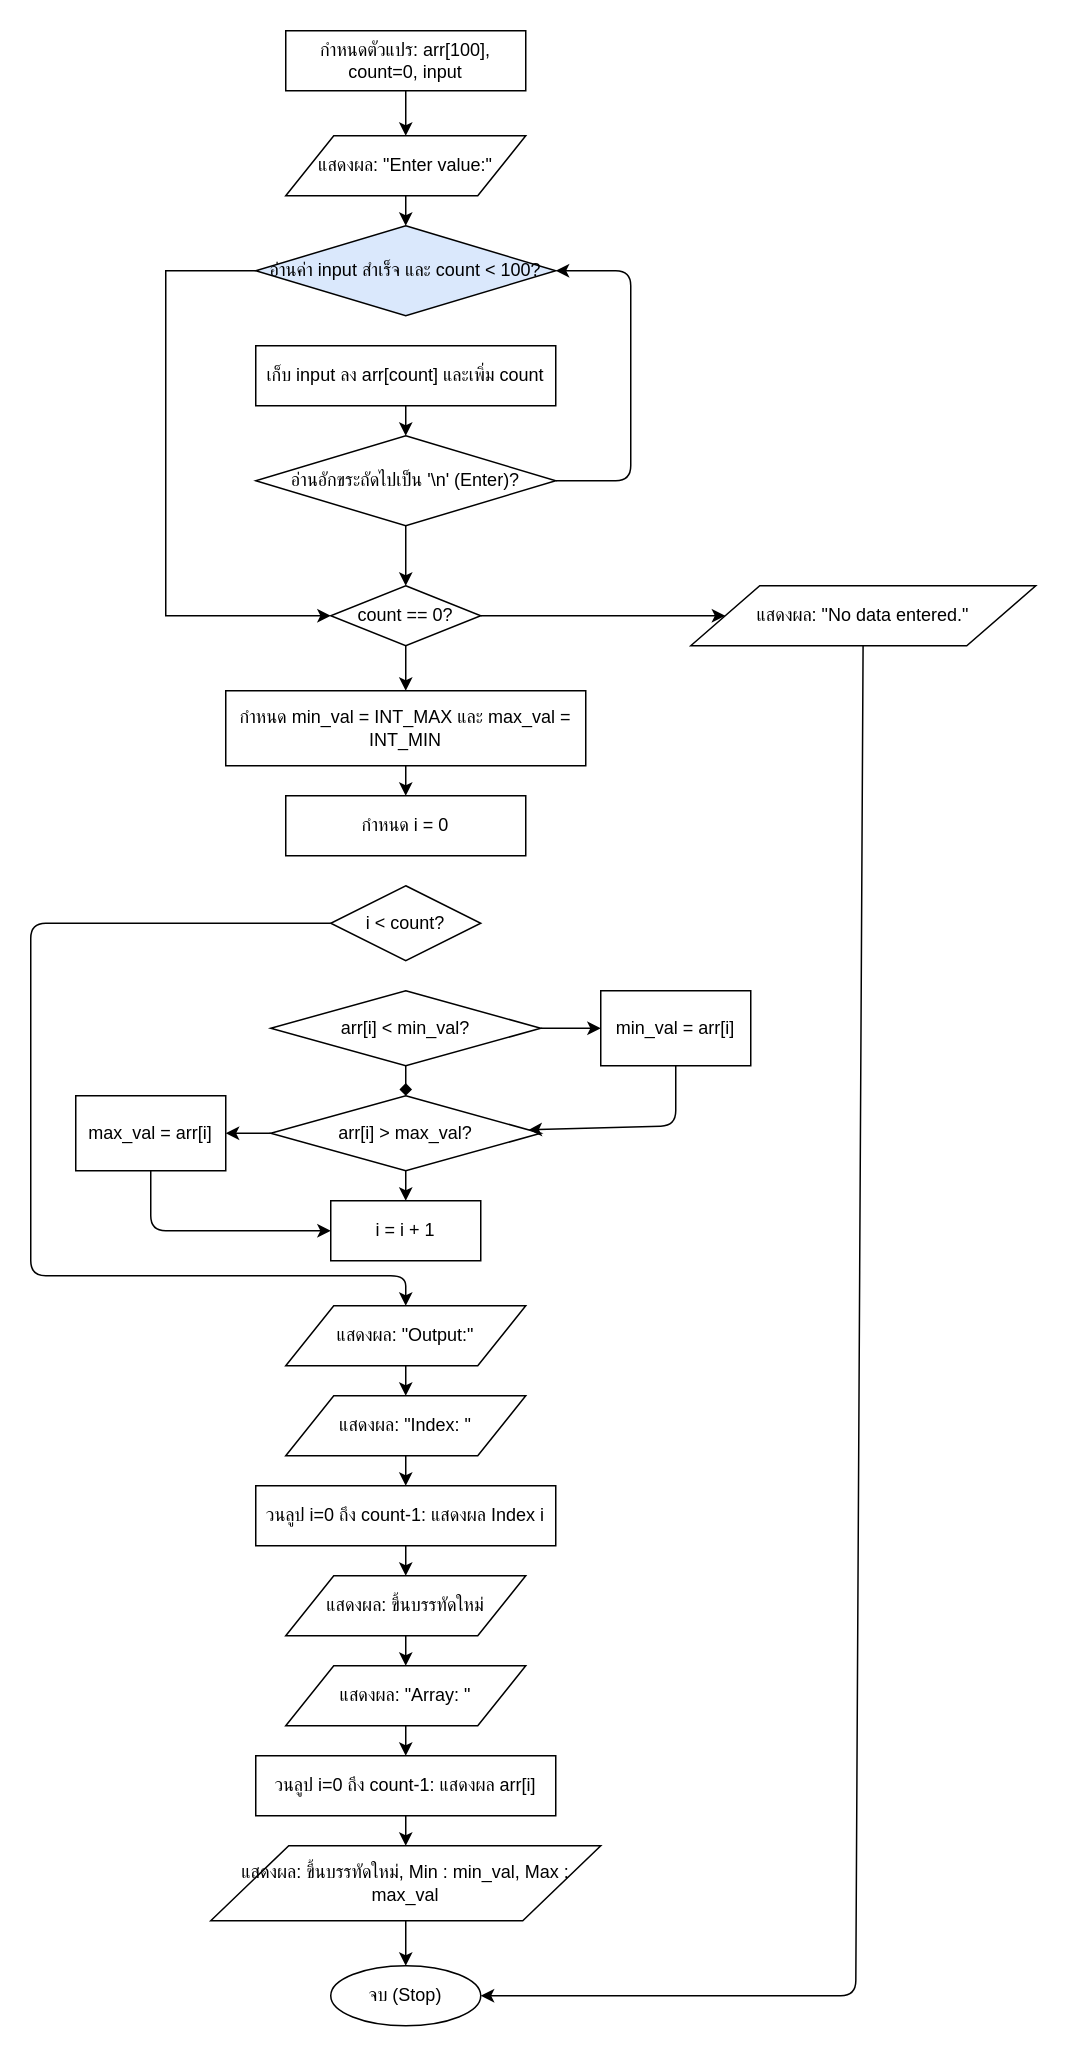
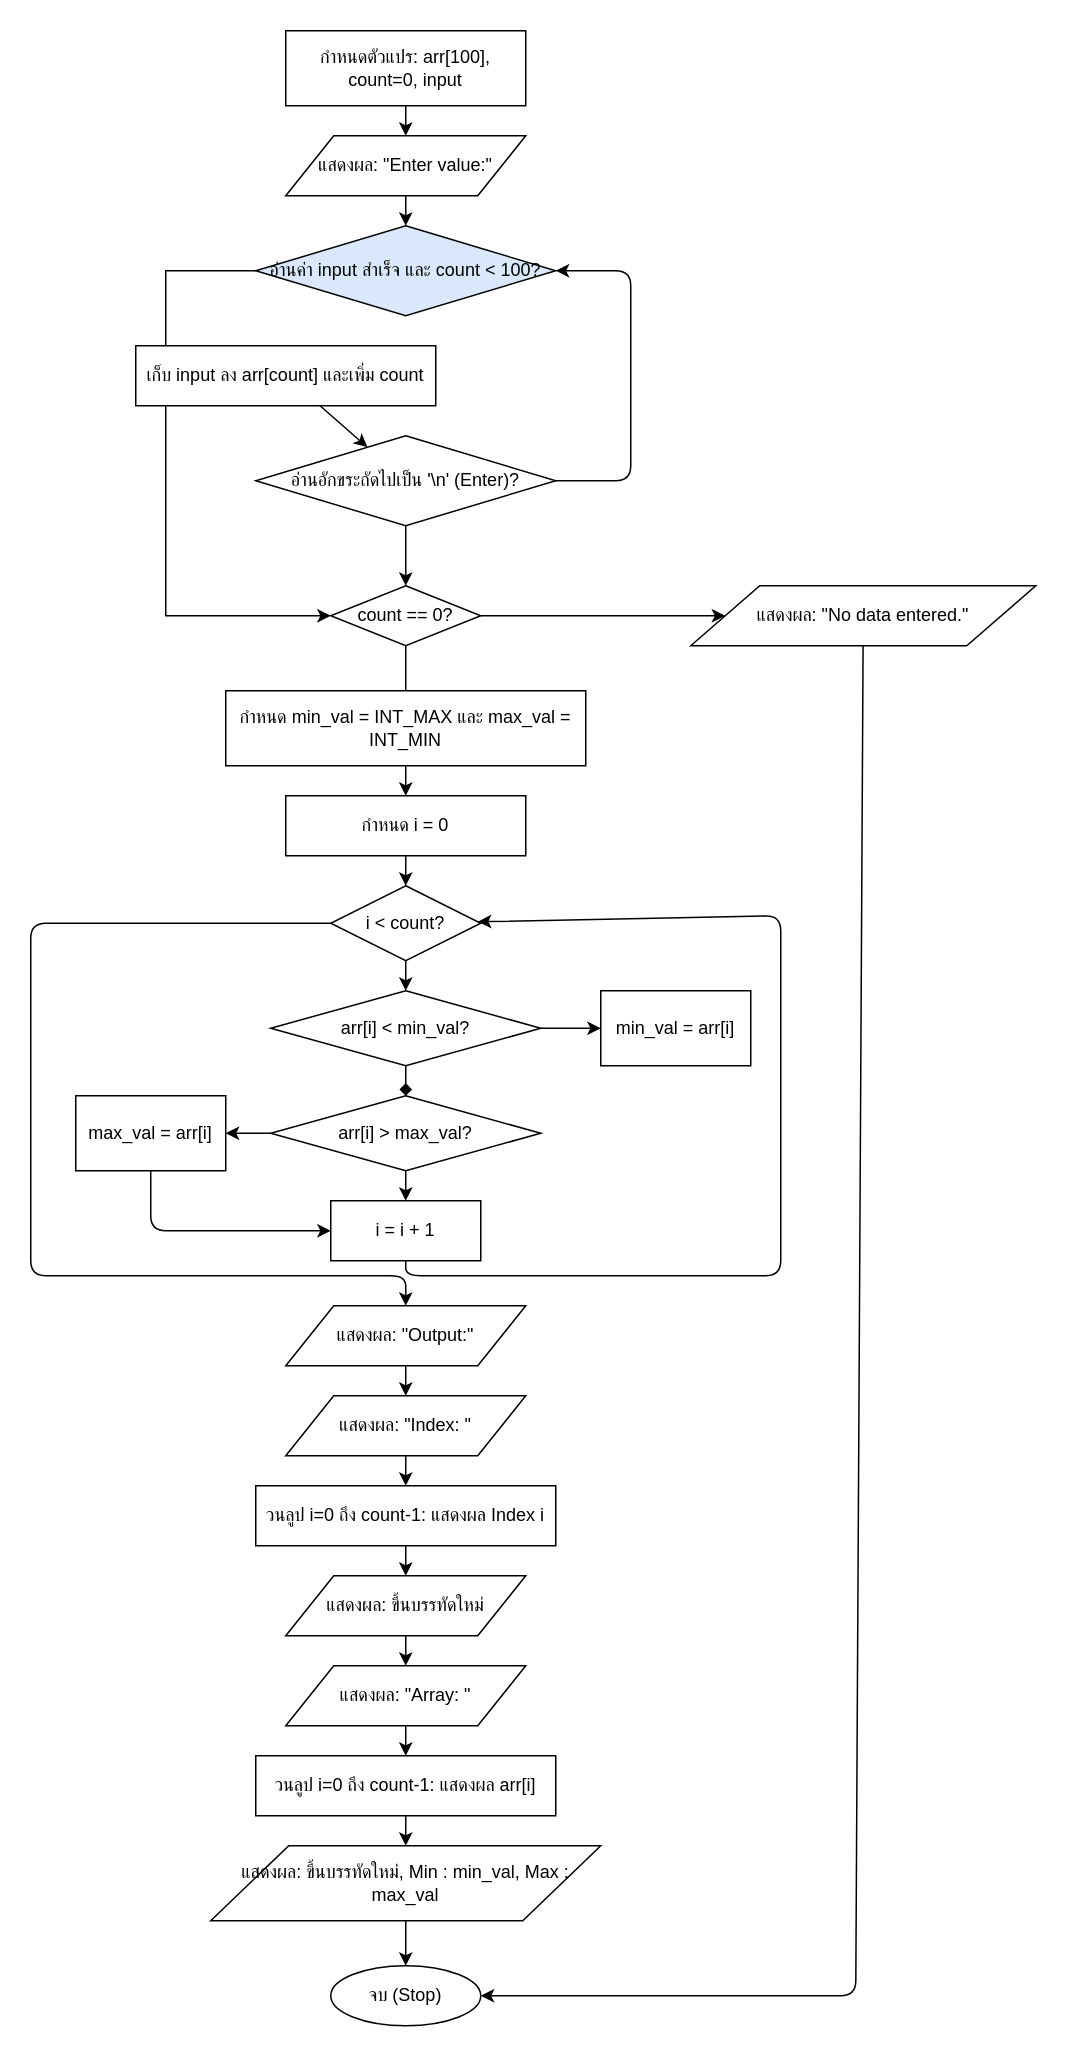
node "กำหนดตัวแปร: arr[100], count=0, input": size 240x60 -> 240x75
node "เก็บ input ลง arr[count] และเพิ่ม count": moved (406, 376) -> (286, 376)
edge "count == 0?" -> "กำหนด min_val = INT_MAX และ max_val = INT_MIN": arrowhead classic -> none
edge "กำหนด i = 0" -> "i < count?": added
edge "i < count?" -> "arr[i] < min_val?": added
edge "min_val = arr[i]" -> "arr[i] > max_val?": removed
edge "i = i + 1" -> "i < count?": added
